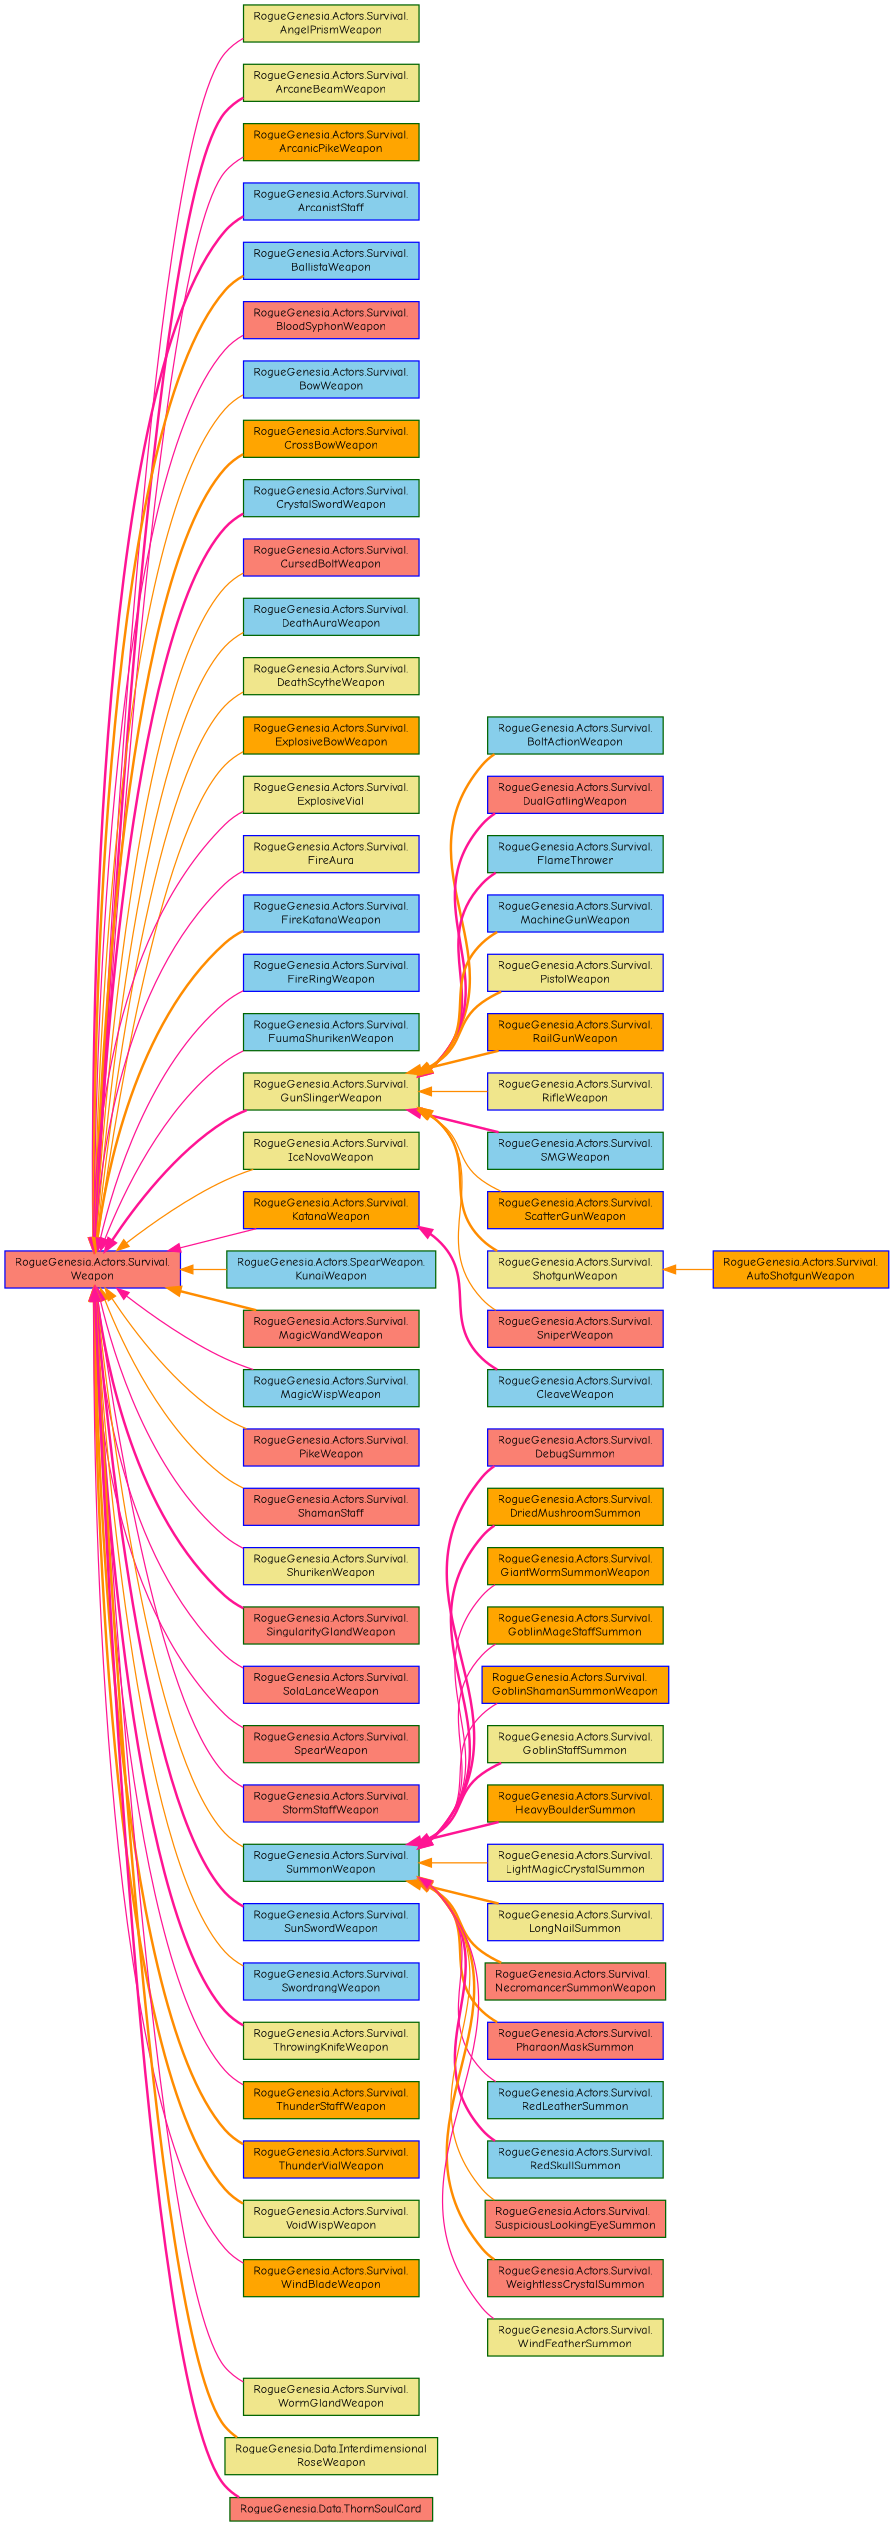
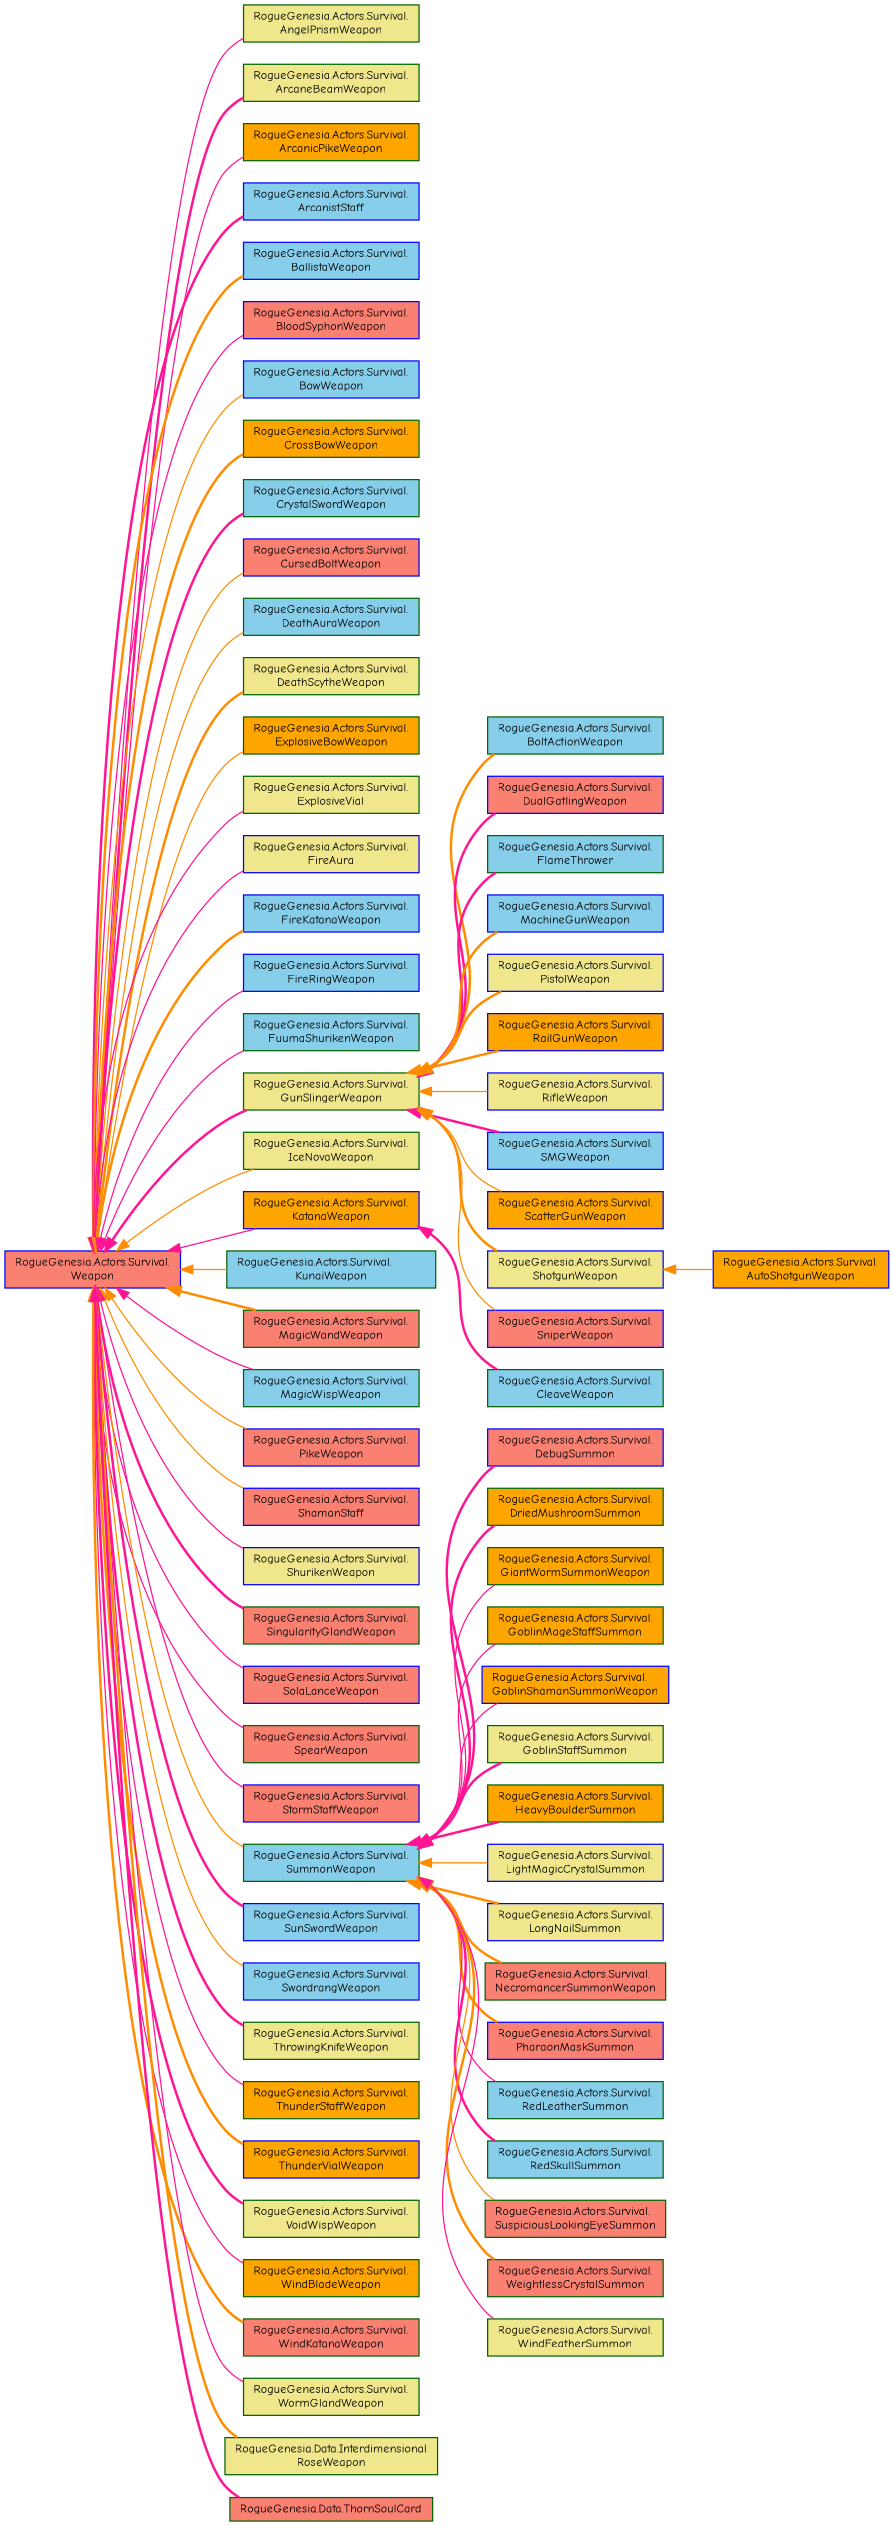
edge "RogueGenesia.Actors.Survival. DeathScytheWeapon" -> "RogueGenesia.Actors.Survival. Weapon": style solid -> bold
node "RogueGenesia.Actors.Survival. SMGWeapon": color darkgreen -> blue
node "RogueGenesia.Actors.SpearWeapon. KunaiWeapon": label "RogueGenesia.Actors.SpearWeapon. KunaiWeapon" -> "RogueGenesia.Actors.Survival. KunaiWeapon"
edge "RogueGenesia.Actors.Survival. VoidWispWeapon" -> "RogueGenesia.Actors.Survival. Weapon": color darkorange -> deeppink
node "RogueGenesia.Actors.Survival. WindKatanaWeapon": added
